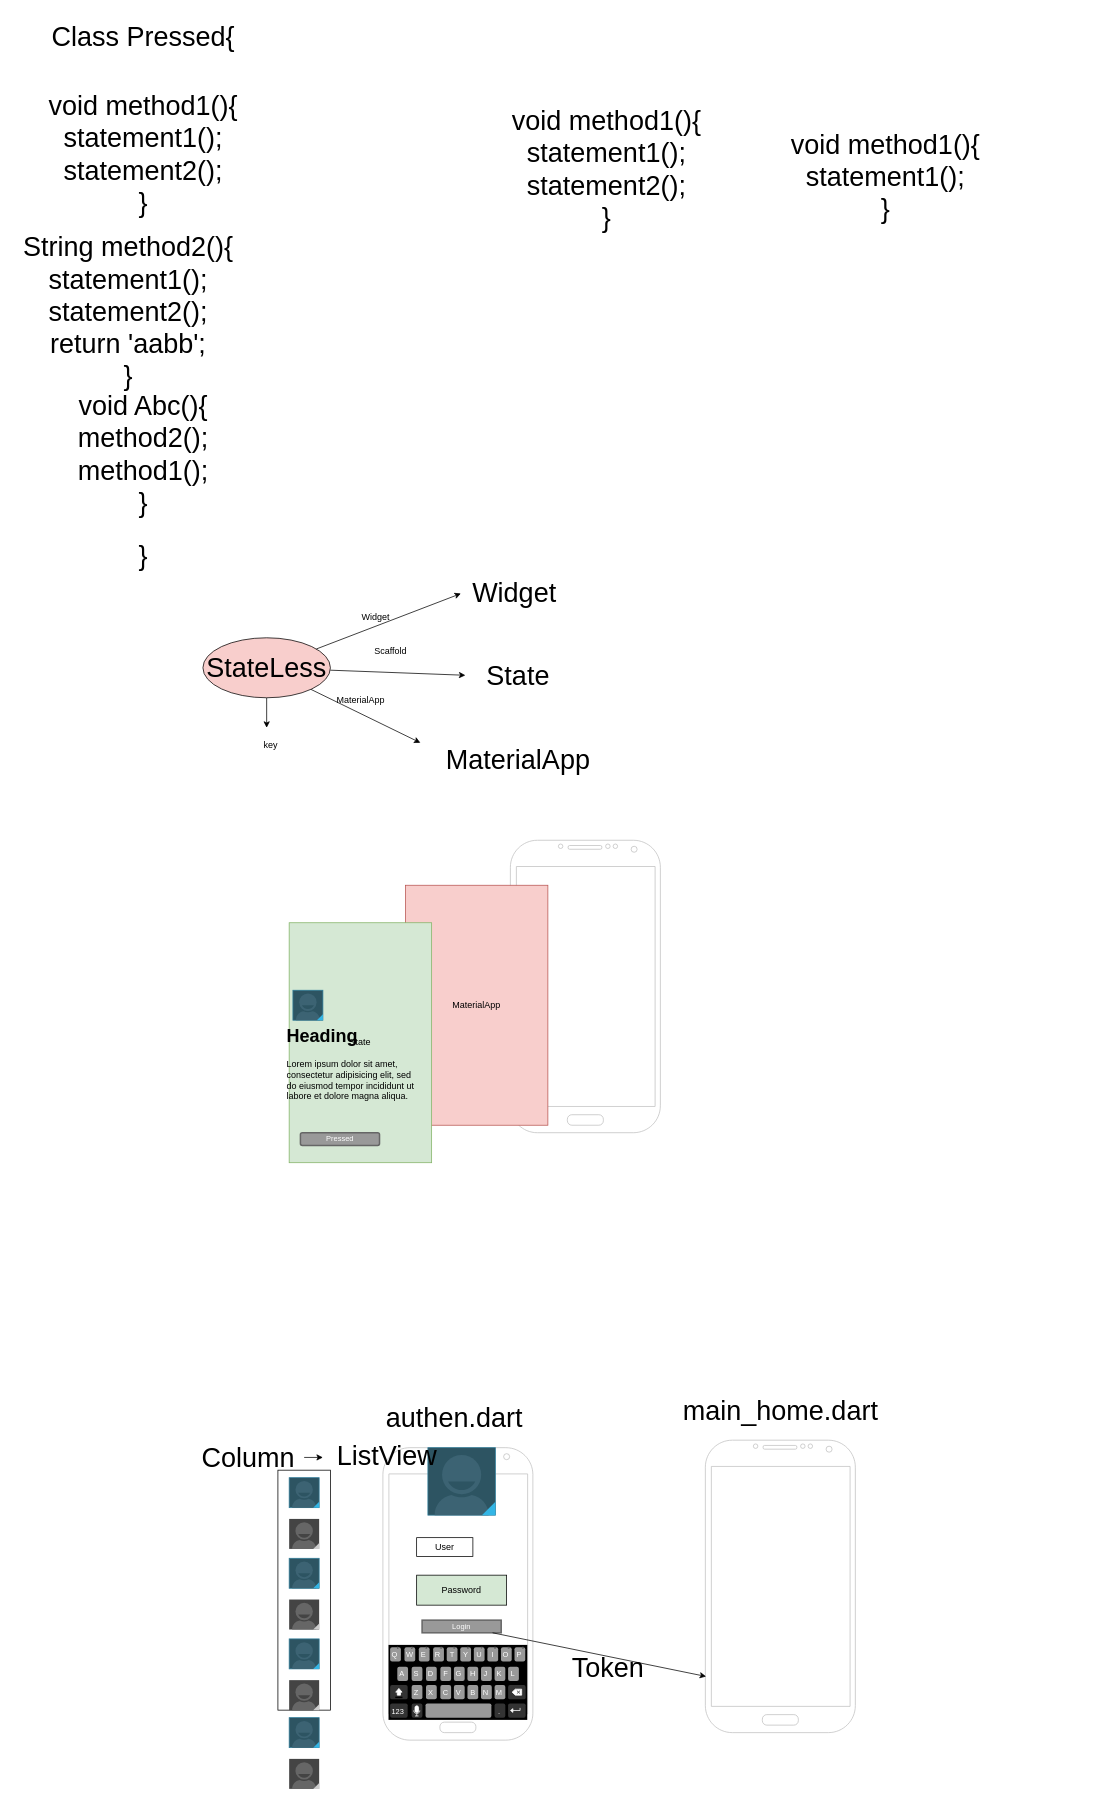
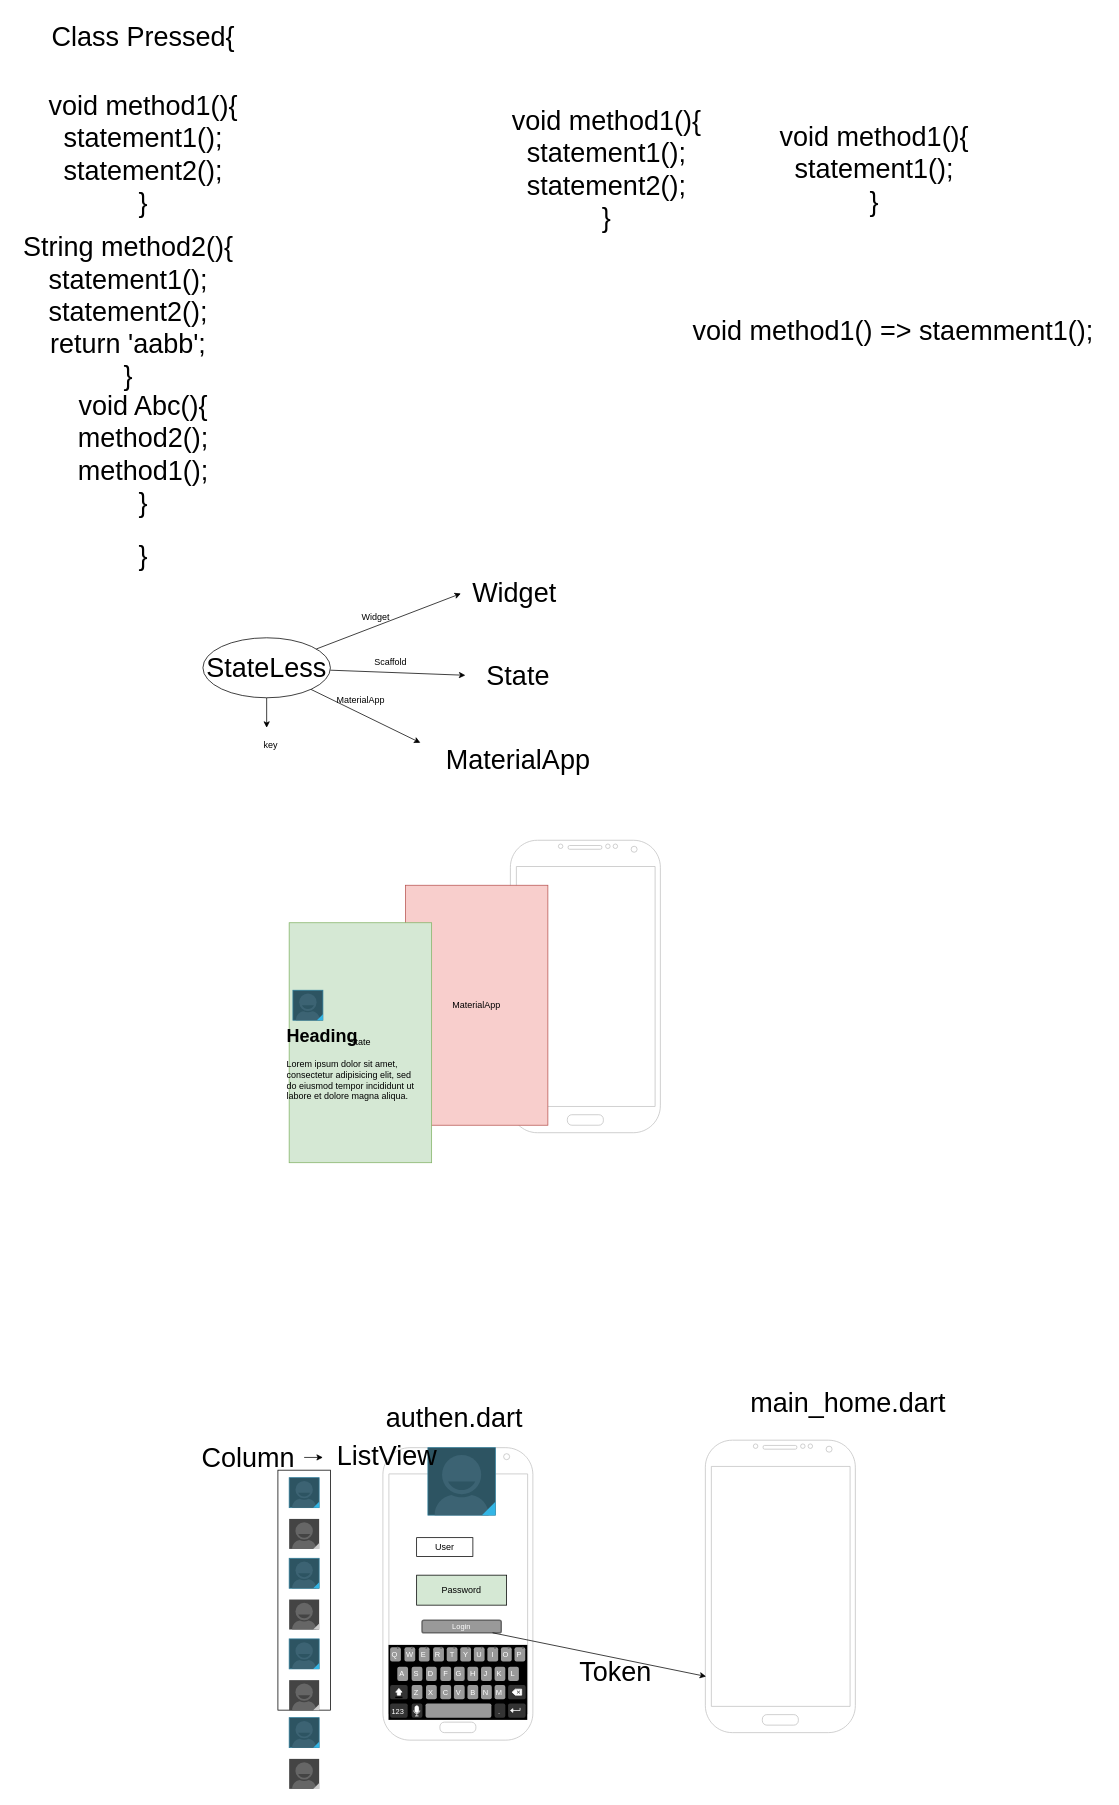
node "void method1(){ statement1(); }": moved (885, 177) -> (874, 169)
node "void method1() => staemment1();": added
node "Scaffold": moved (390, 651) -> (390, 663)
node "StateLess": fillcolor #f8cecc -> #ffffff
node "Pressed": removed
node "main_home.dart": moved (780, 1410) -> (848, 1403)
node "Login": shape rectangle -> rounded rectangle
node "Token": moved (608, 1668) -> (615, 1671)
